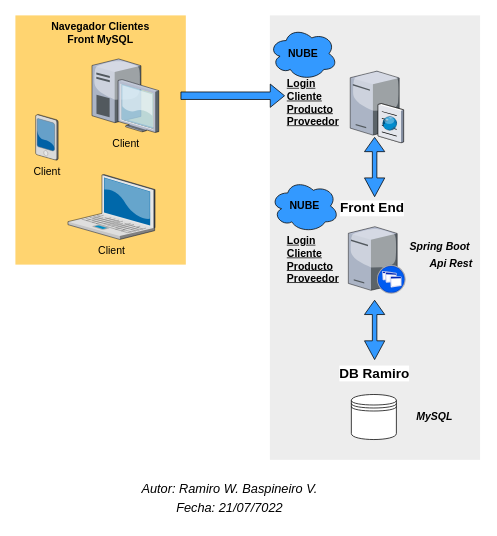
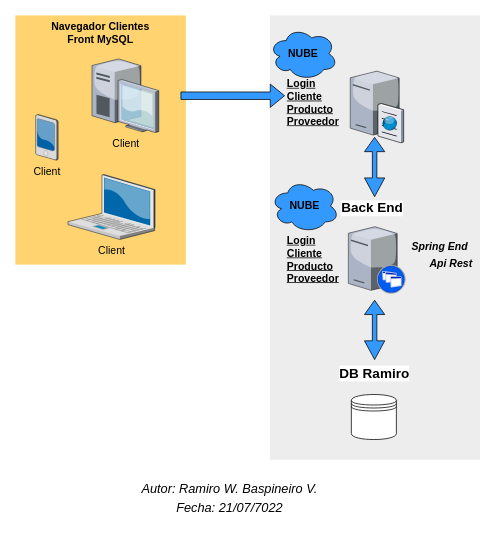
node "Front End": label "Front End" -> "Back End"
node "Spring Boot": label "Spring Boot" -> "Spring End"
node "MySQL": removed
